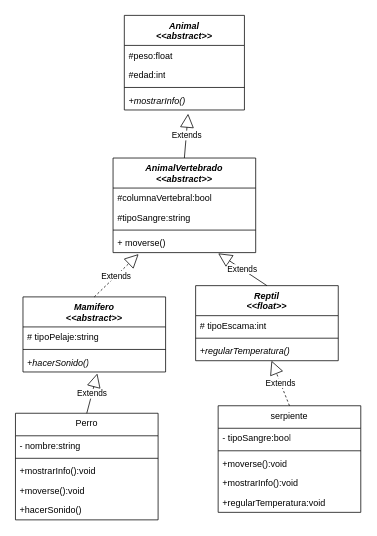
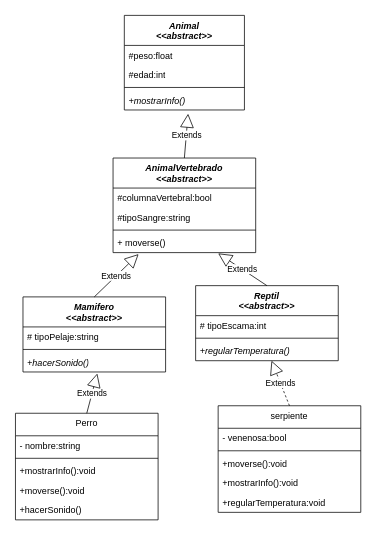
edge "Mamifero <<abstract>>" -> "+ moverse()": style dashed -> solid
node "Reptil <<float>>": label "Reptil <<float>>" -> "Reptil <<abstract>>"
node "- tipoSangre:bool": label "- tipoSangre:bool" -> "- venenosa:bool"
